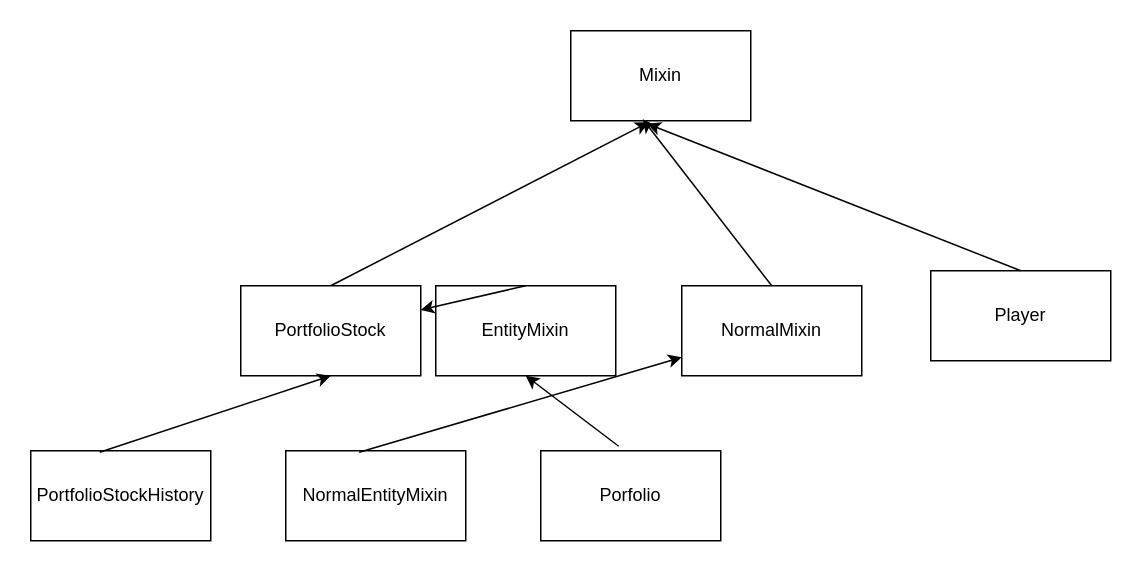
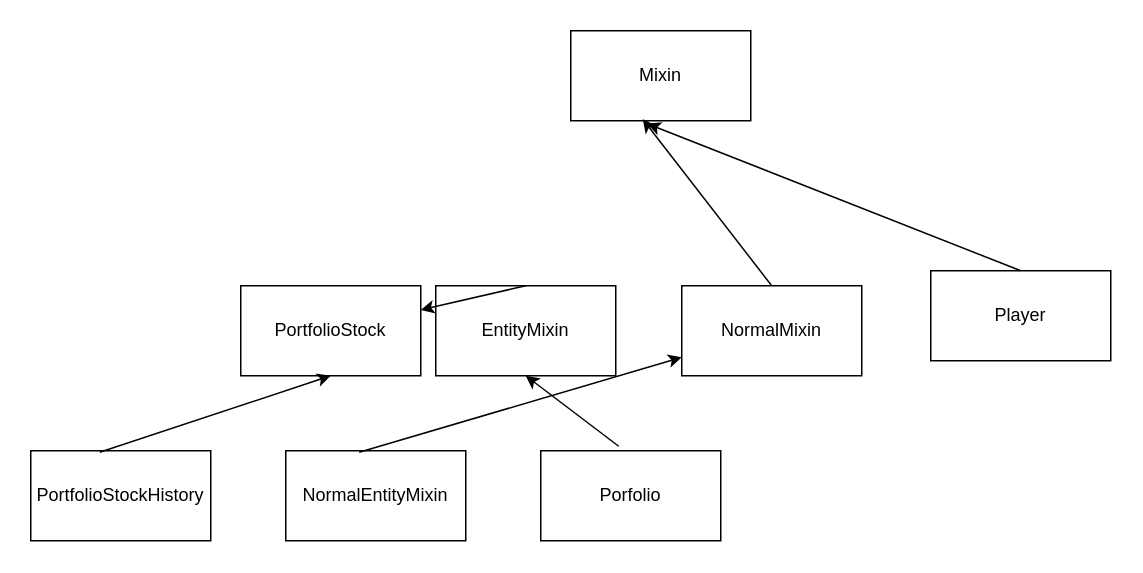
edge "PortfolioStock" -> "Mixin": removed
